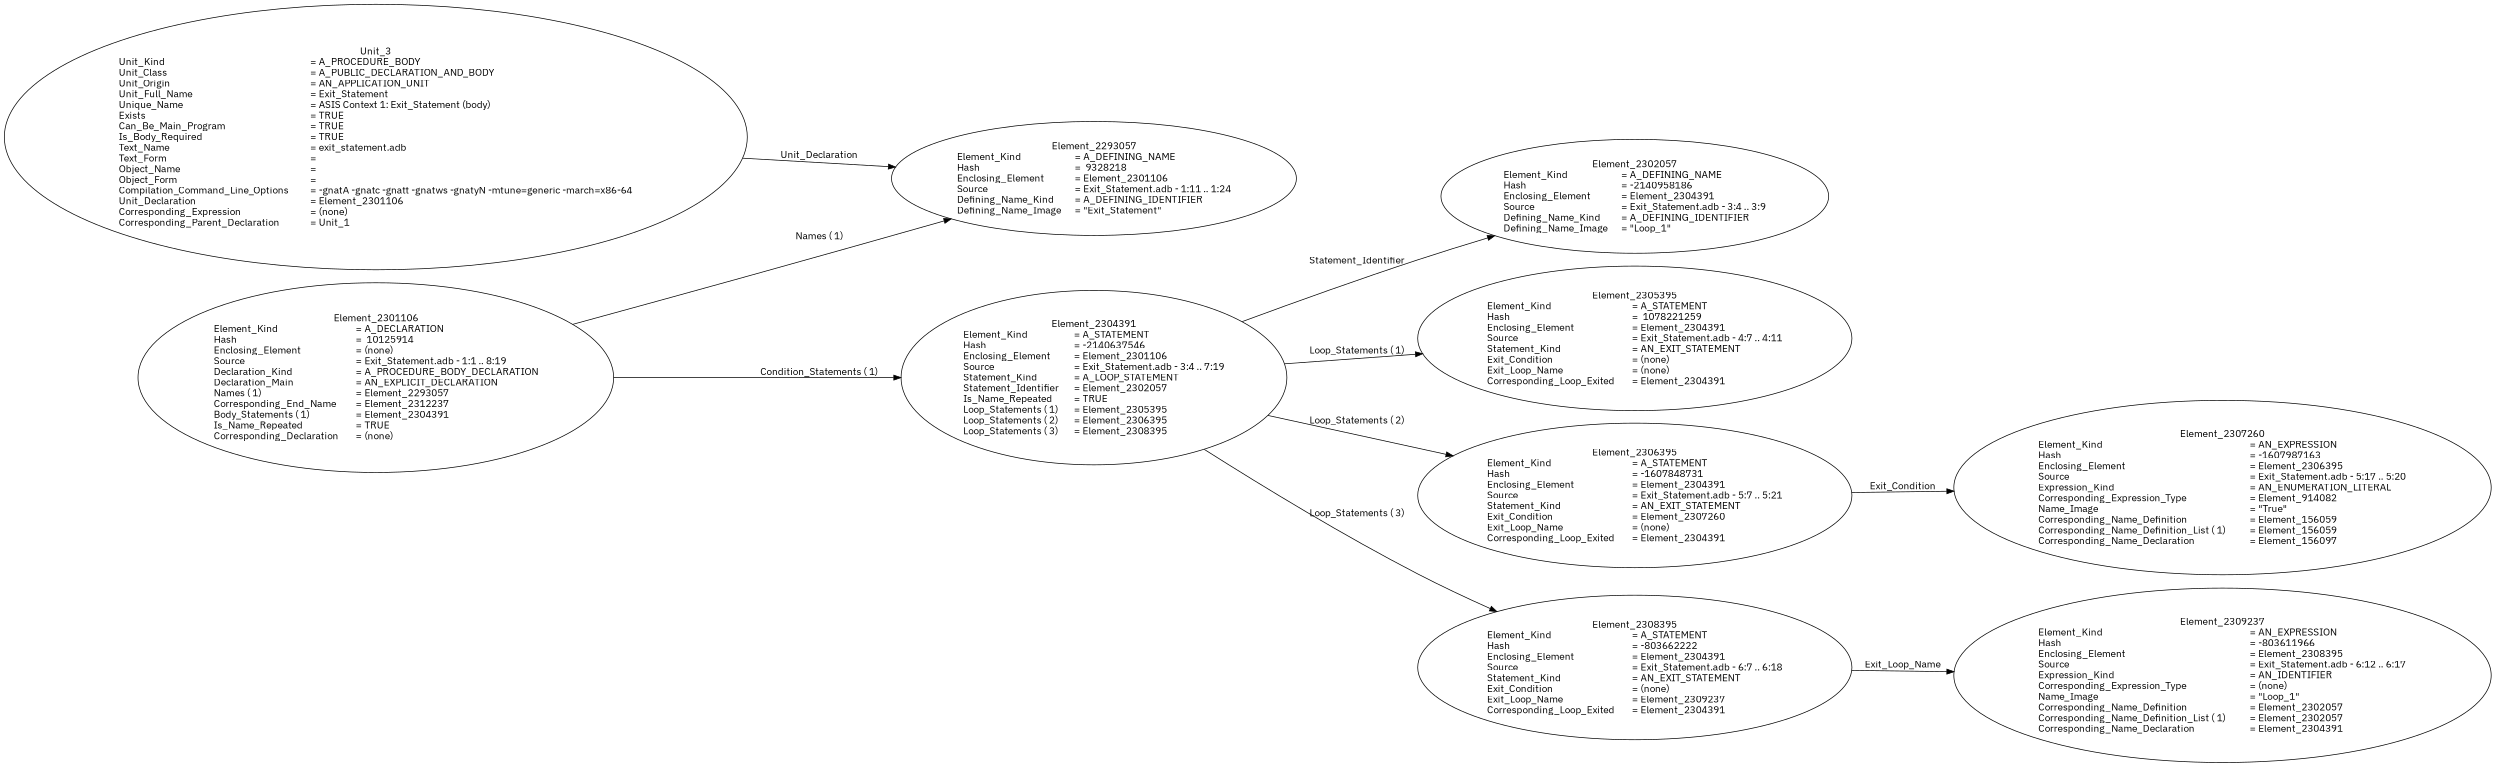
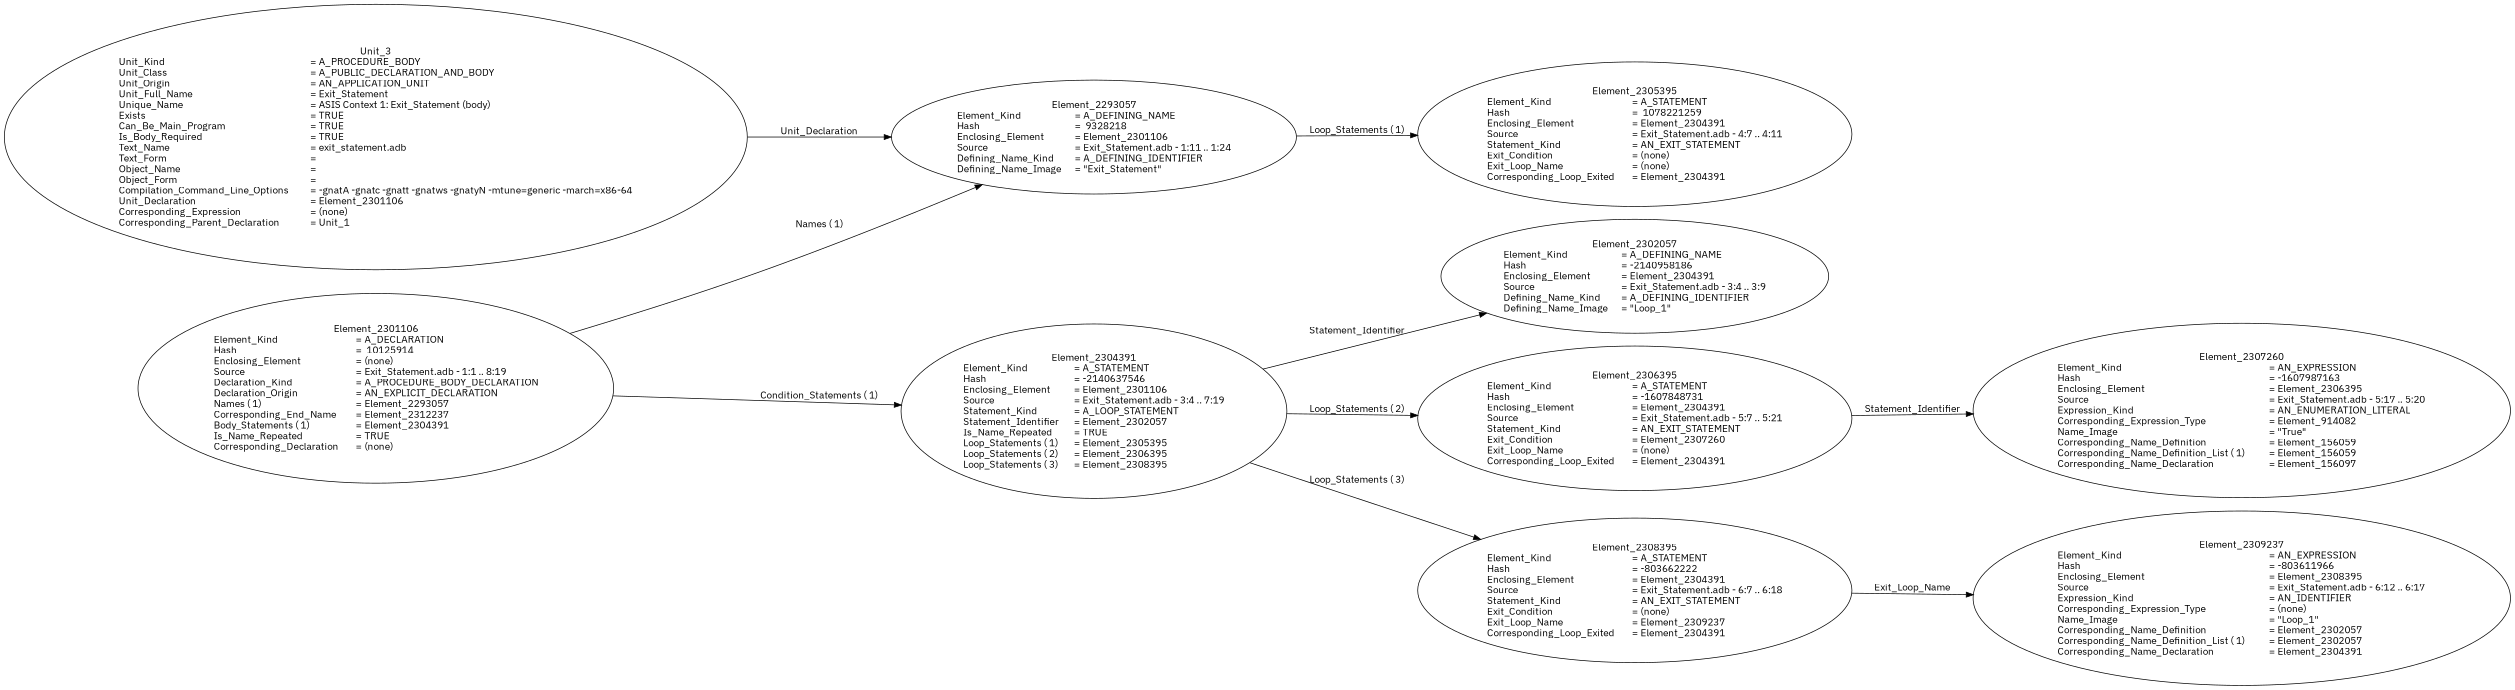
edge "Element_2304391" -> "Element_2305395": now "Element_2293057" -> "Element_2305395"
node "Element_2301106": text "Declaration_Main" -> "Declaration_Origin"
edge "Element_2306395" -> "Element_2307260": label "Exit_Condition" -> "Statement_Identifier"
